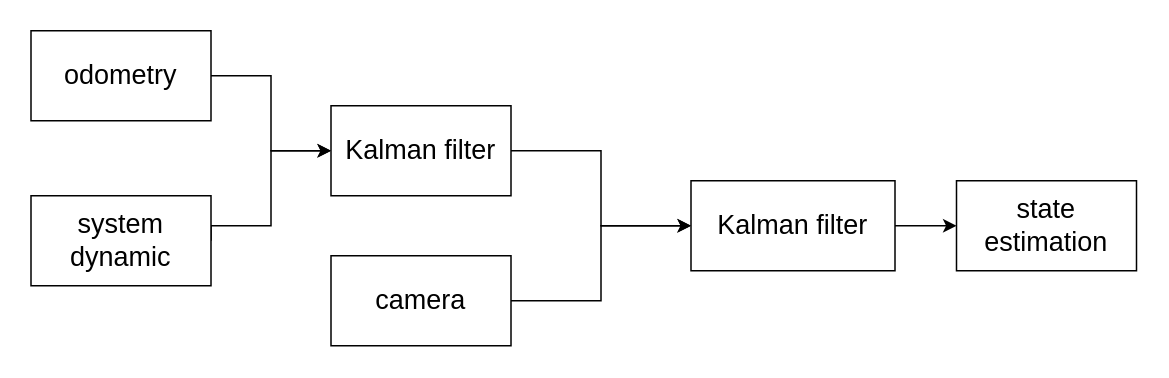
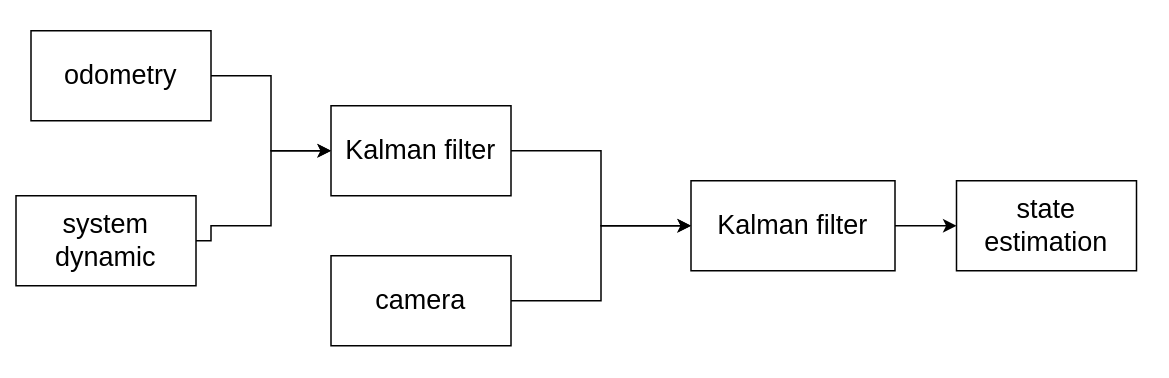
node "system dynamic": moved (121, 241) -> (106, 241)
